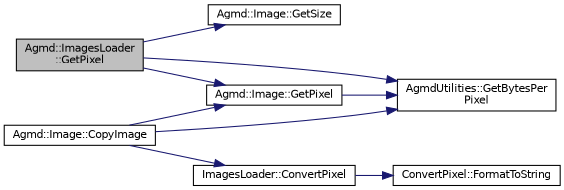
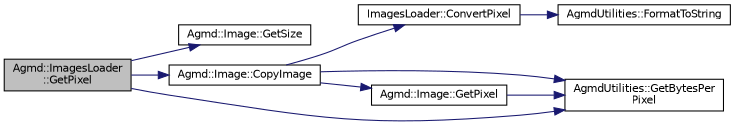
edge "Agmd::ImagesLoader ::GetPixel" -> "Agmd::Image::GetPixel": now "Agmd::ImagesLoader ::GetPixel" -> "Agmd::Image::CopyImage"
node "ConvertPixel::FormatToString": label "ConvertPixel::FormatToString" -> "AgmdUtilities::FormatToString"
